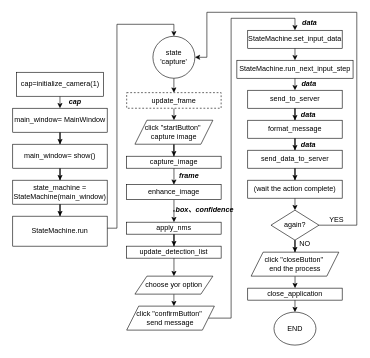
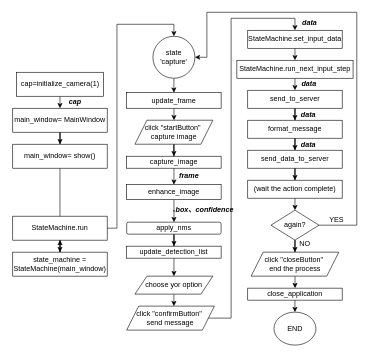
node "update_frame": style dashed -> solid
node "state_machine = StateMachine(main_window)": moved (60, 192) -> (60, 264)
node "apply_nms": shape rectangle -> rounded rectangle
node "StateMachine.run": size 95x30 -> 95x24
